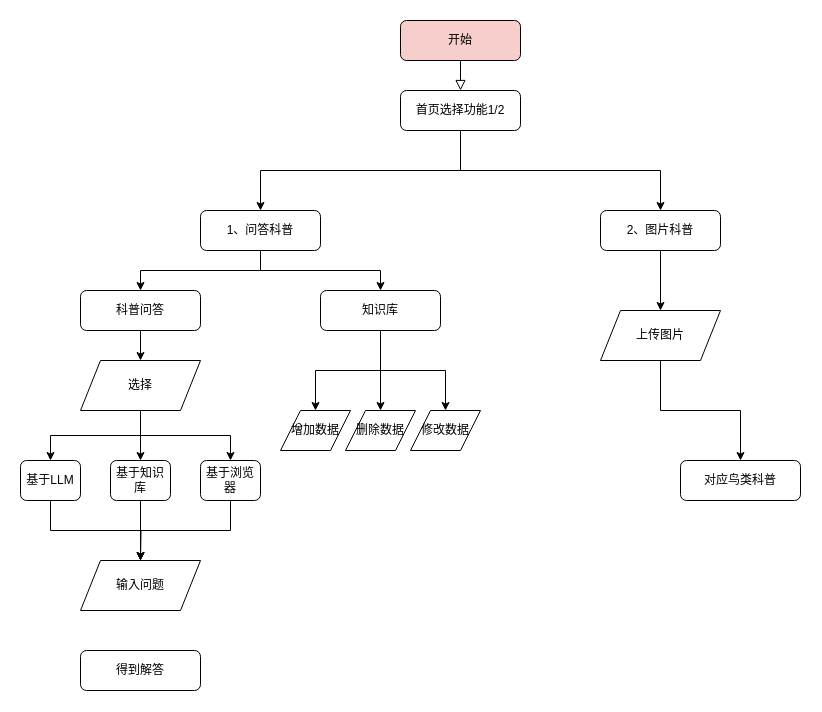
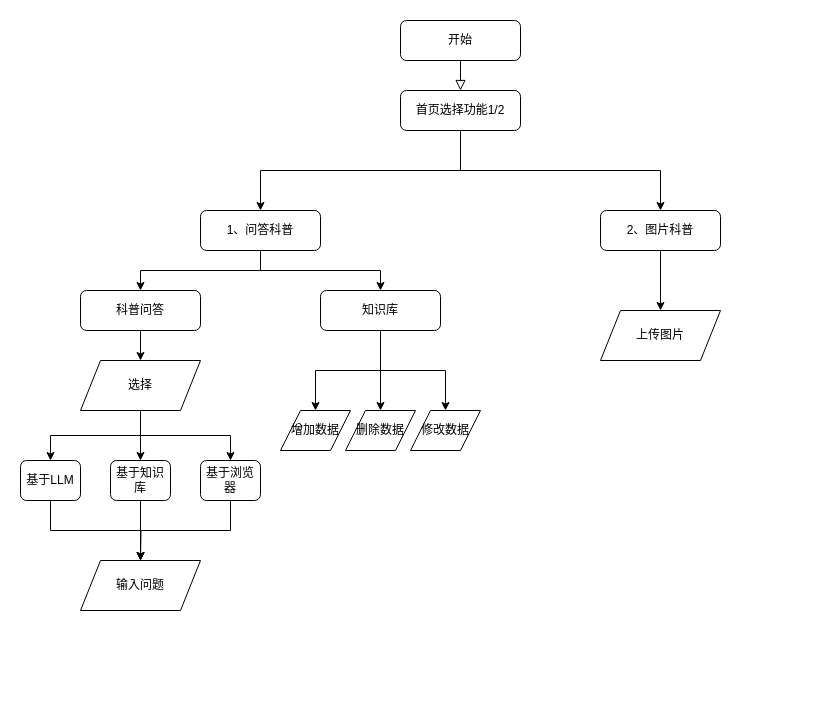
node "开始": fillcolor #f8cecc -> #ffffff
edge "上传图片" -> "对应鸟类科普": removed
node "对应鸟类科普": removed
node "得到解答": removed
